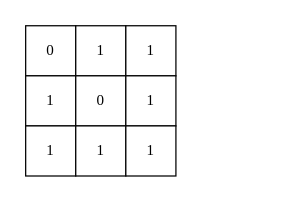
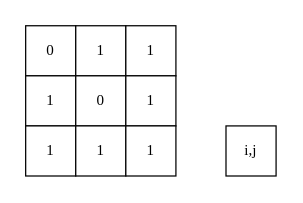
node "i,j": added
